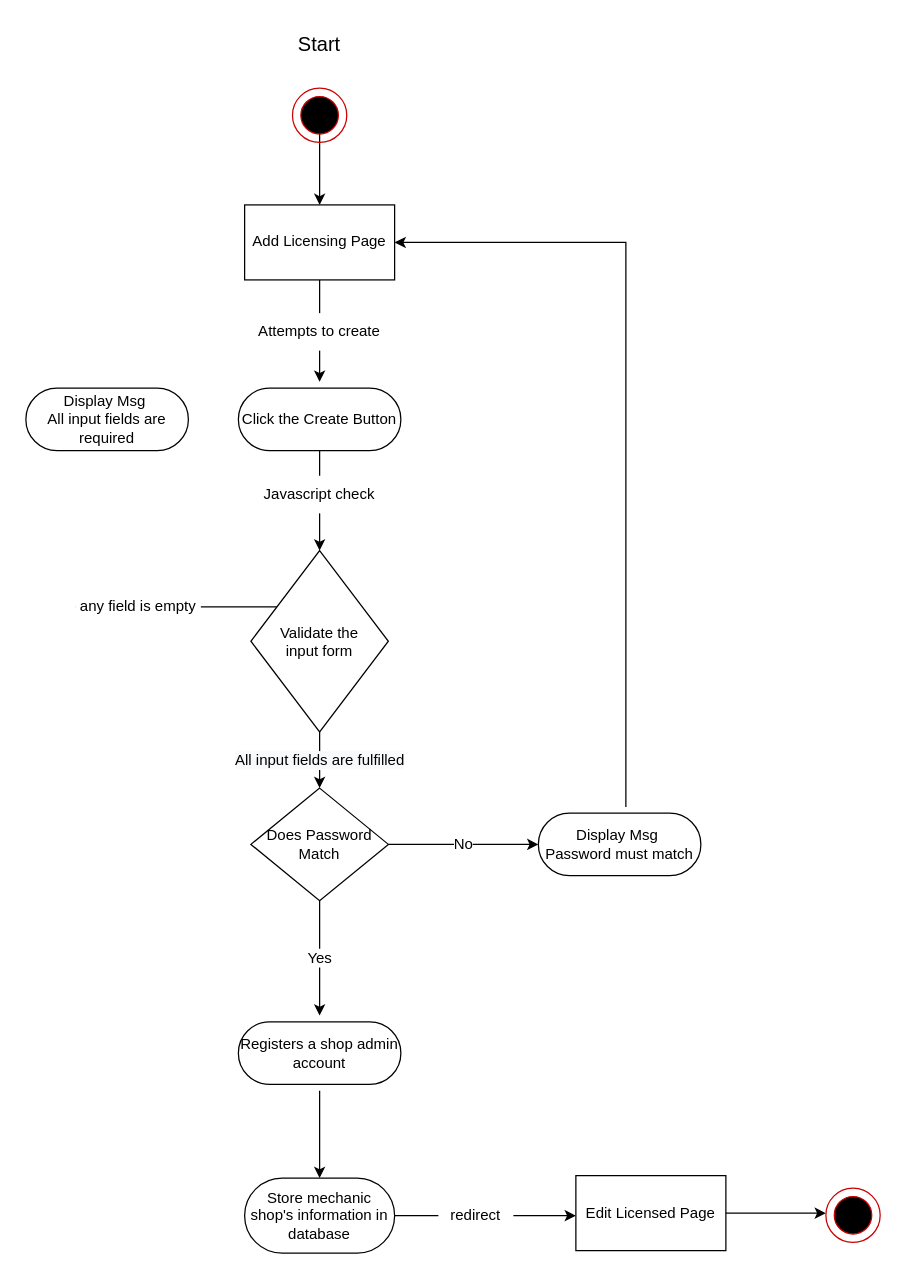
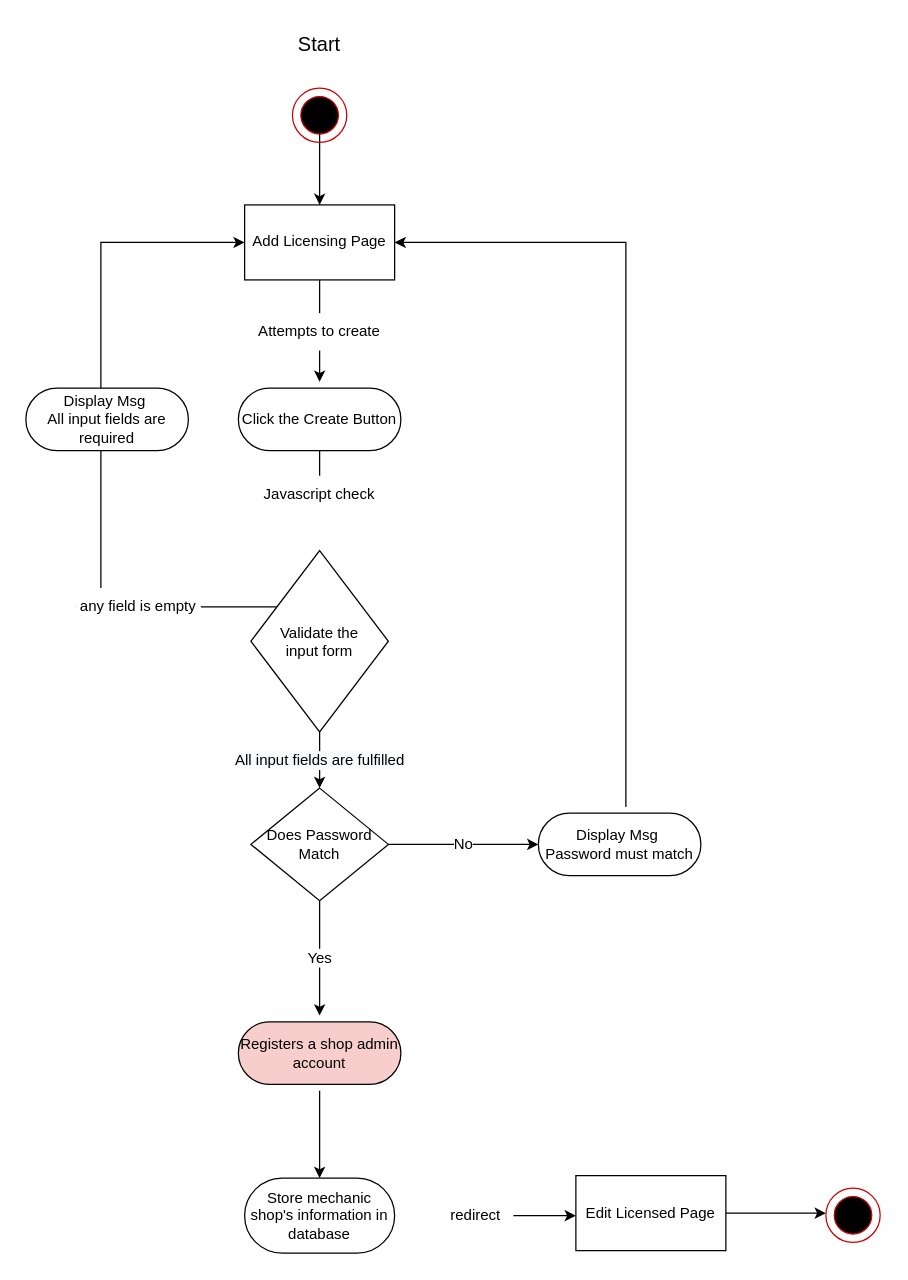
edge "any field is empty" -> "Add Licensing Page": added
edge "Javascript check" -> "Validate the input form": removed
node "Registers a shop admin account": fillcolor #ffffff -> #f8cecc
edge "Store mechanic shop's information in database" -- "redirect": removed
